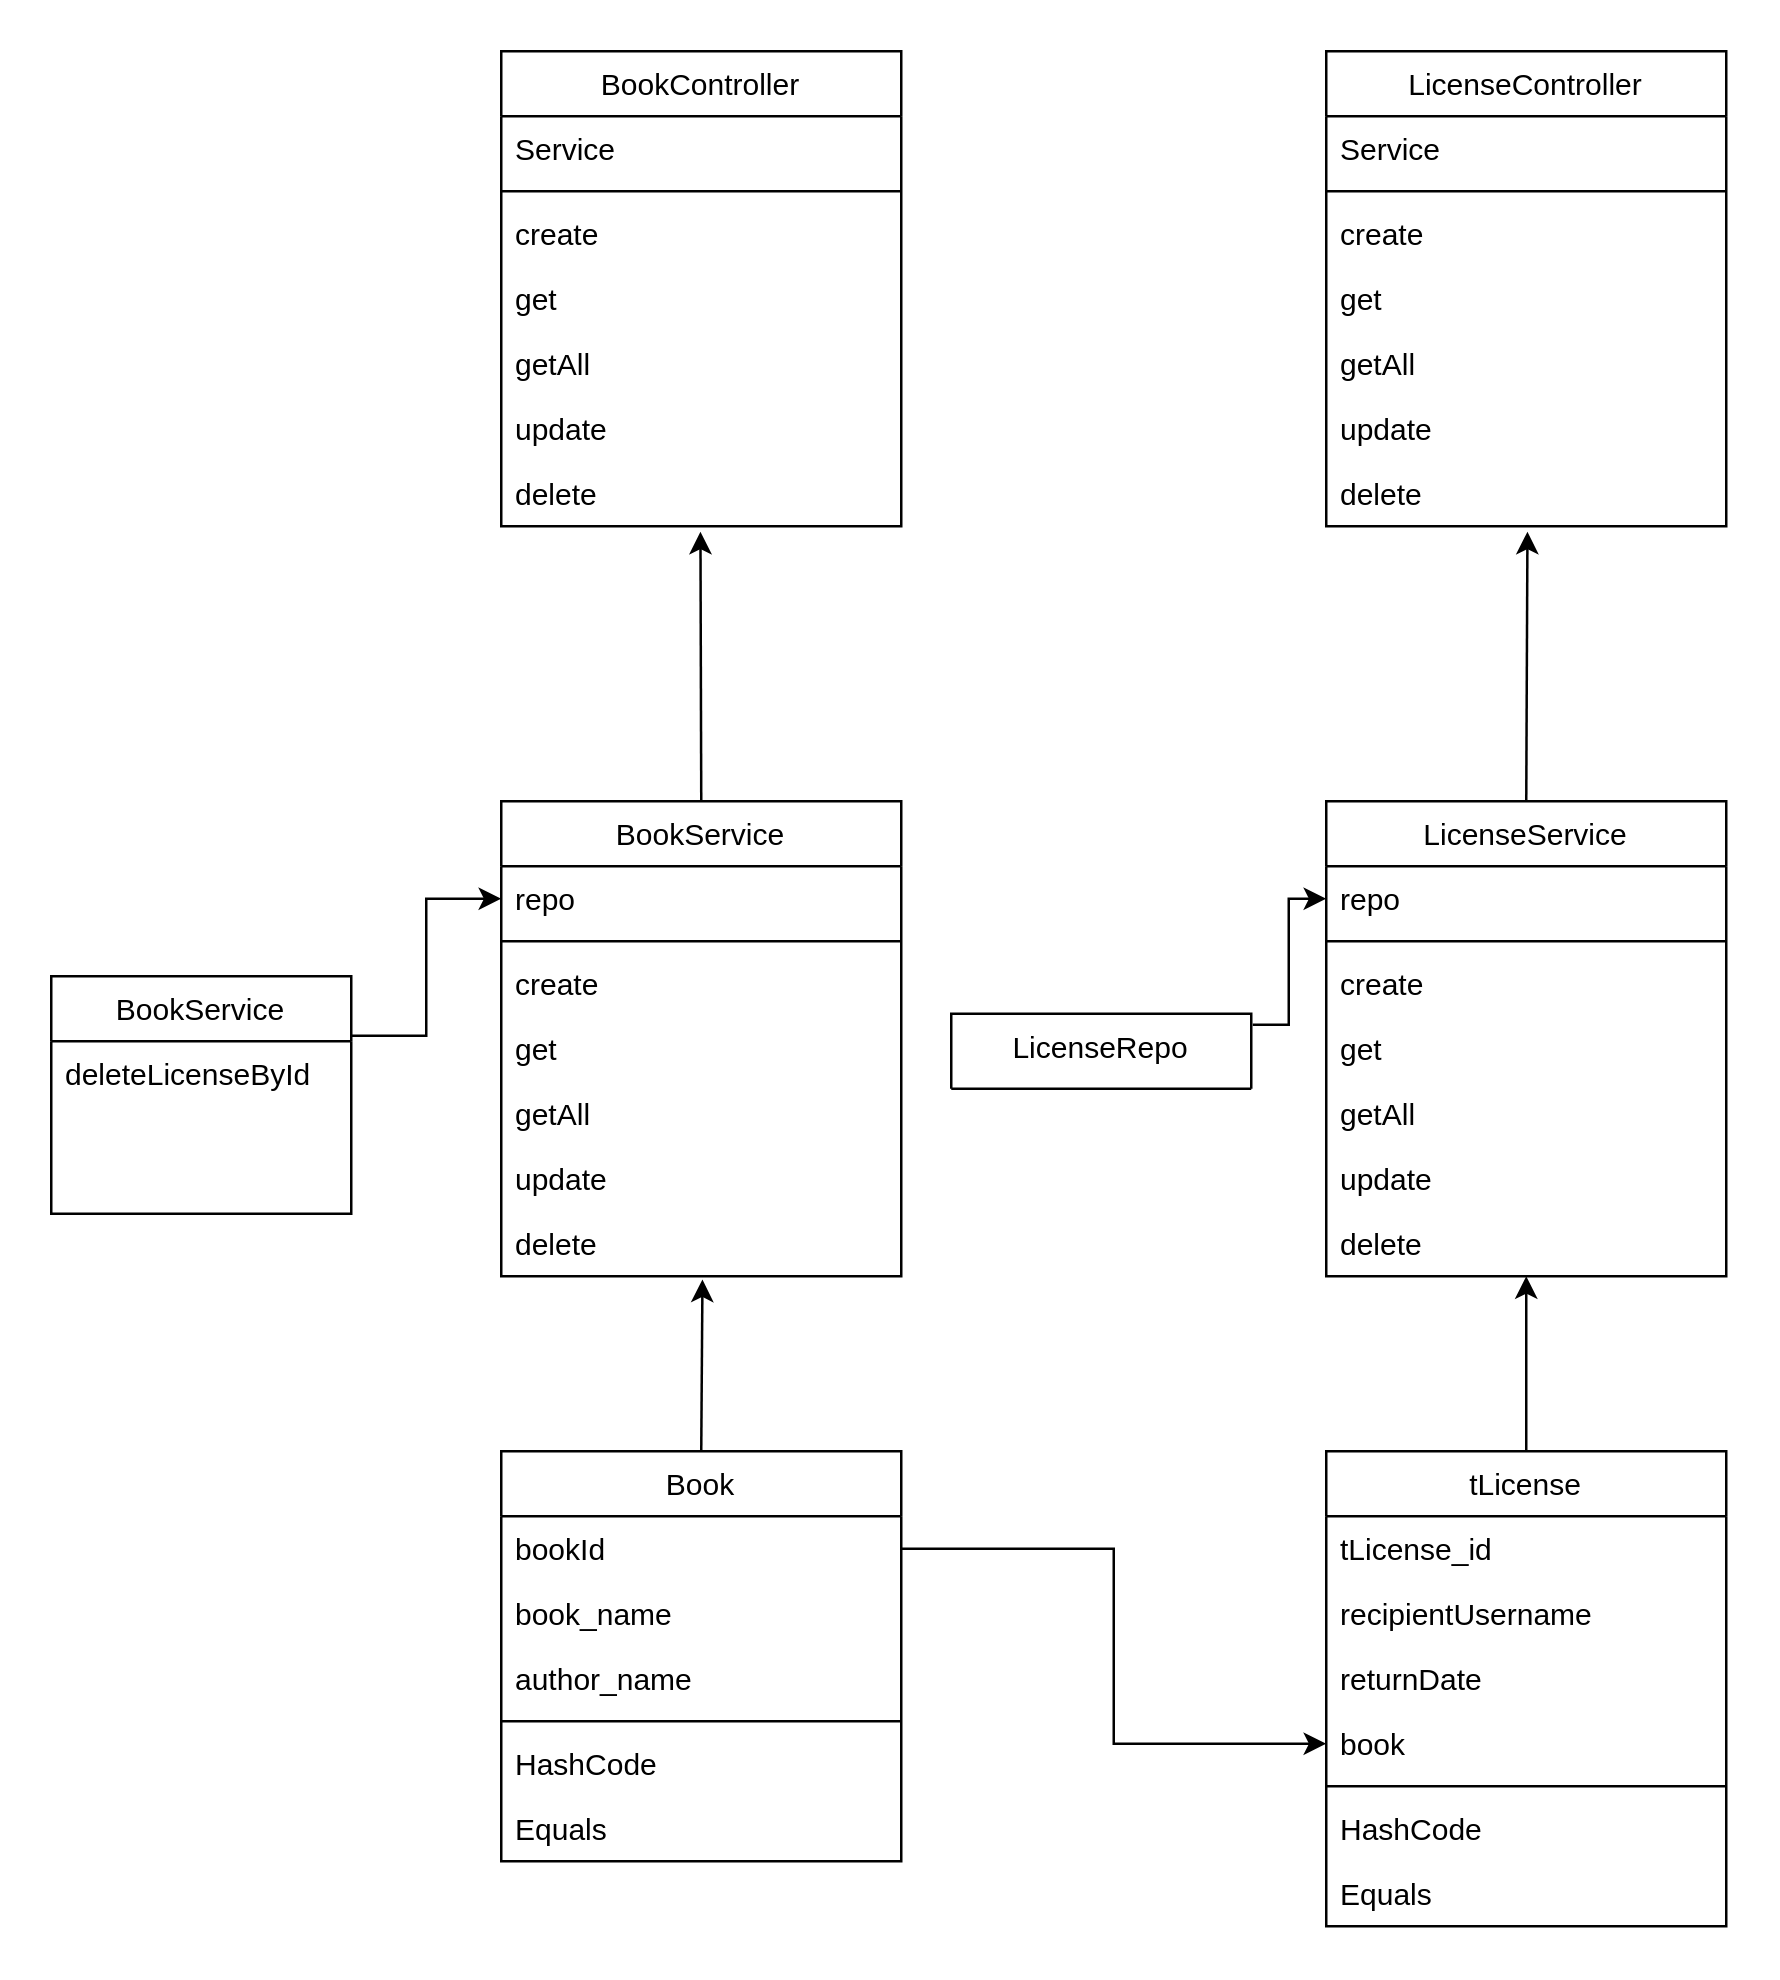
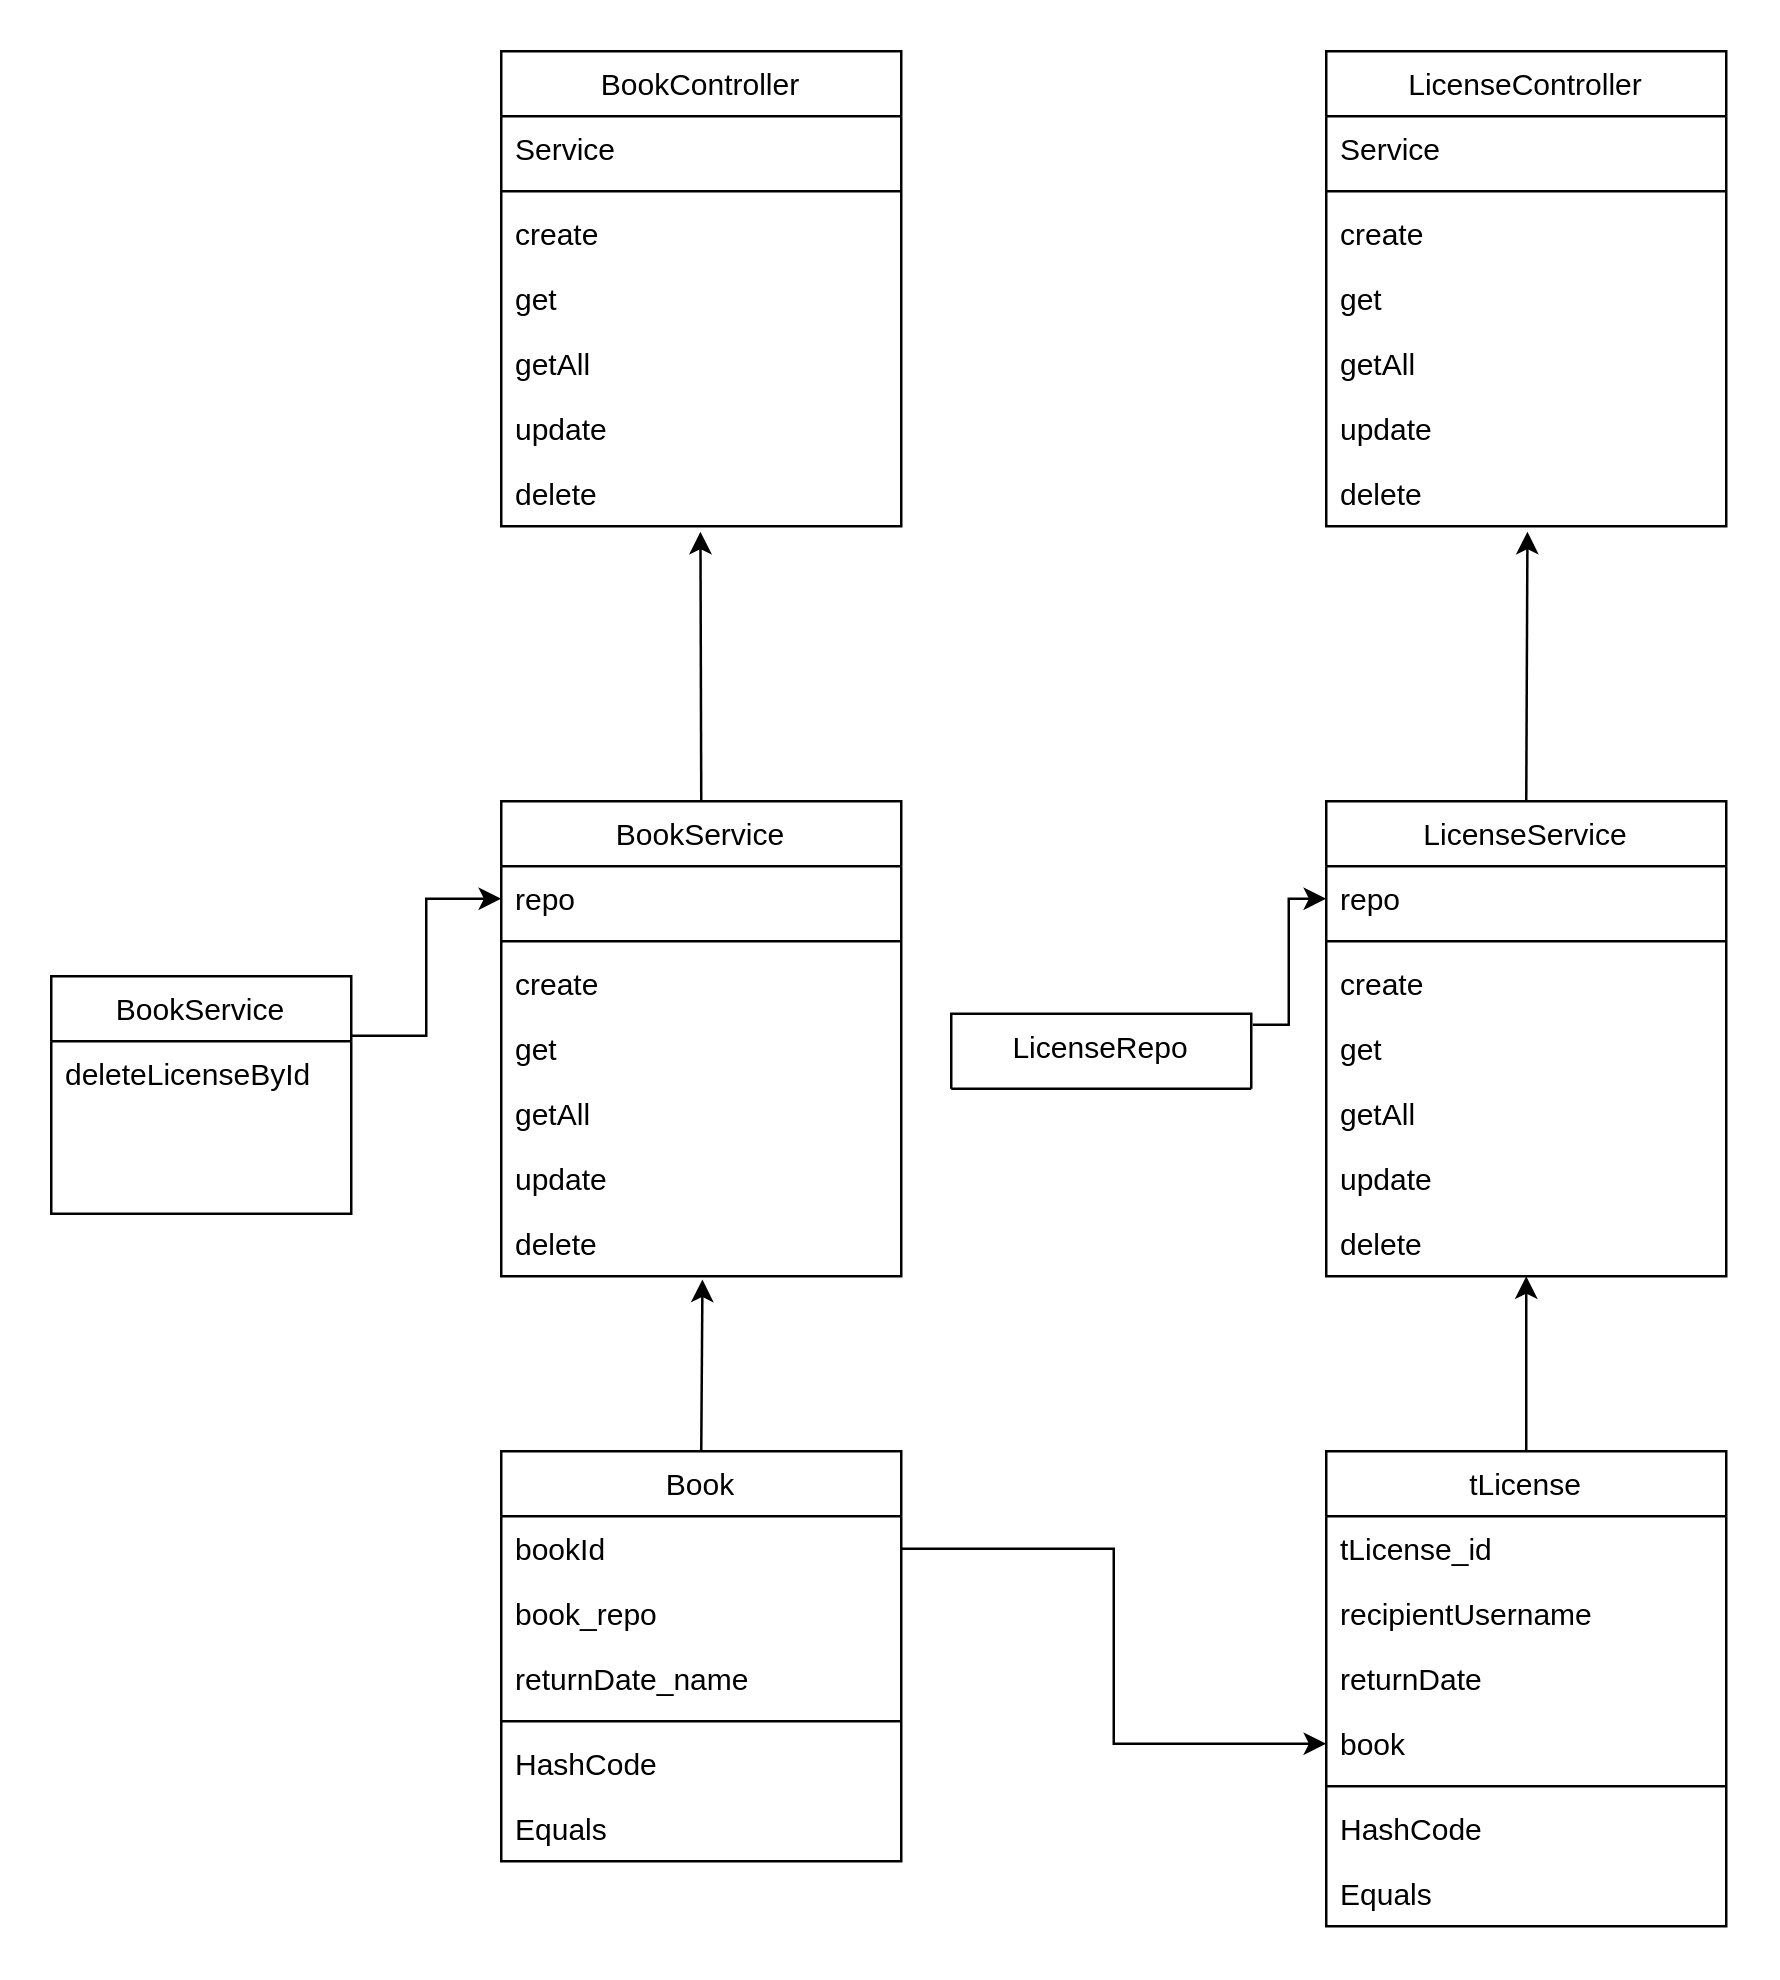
node "book_name": label "book_name" -> "book_repo"
node "author_name": label "author_name" -> "returnDate_name"
